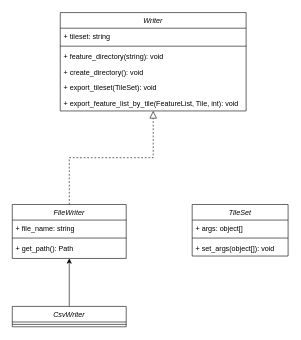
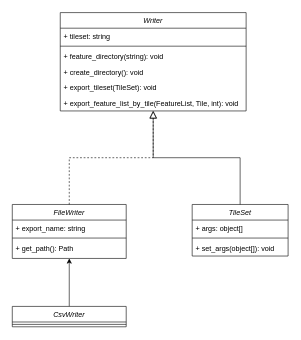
edge "TileSet" -> "Writer": added
node "+ file_name: string": label "+ file_name: string" -> "+ export_name: string"
